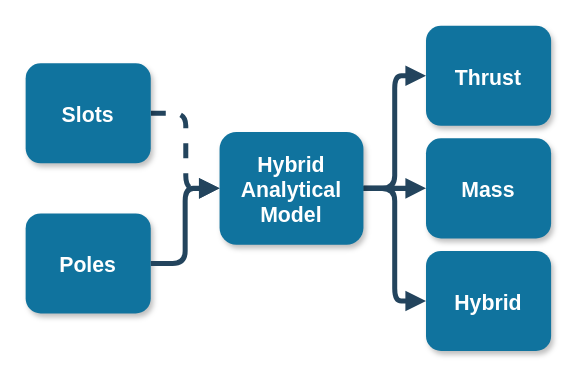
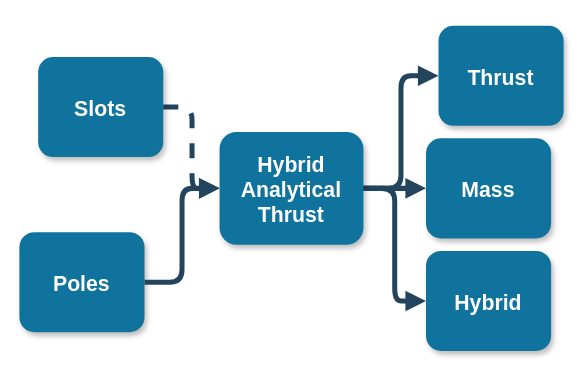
node "Thrust": moved (488, 76) -> (501, 76)
node "Slots": moved (88, 113) -> (101, 107)
node "Hybrid Analytical Model": label "Hybrid Analytical Model" -> "Hybrid Analytical Thrust"
node "Poles": moved (88, 263) -> (82, 282)
